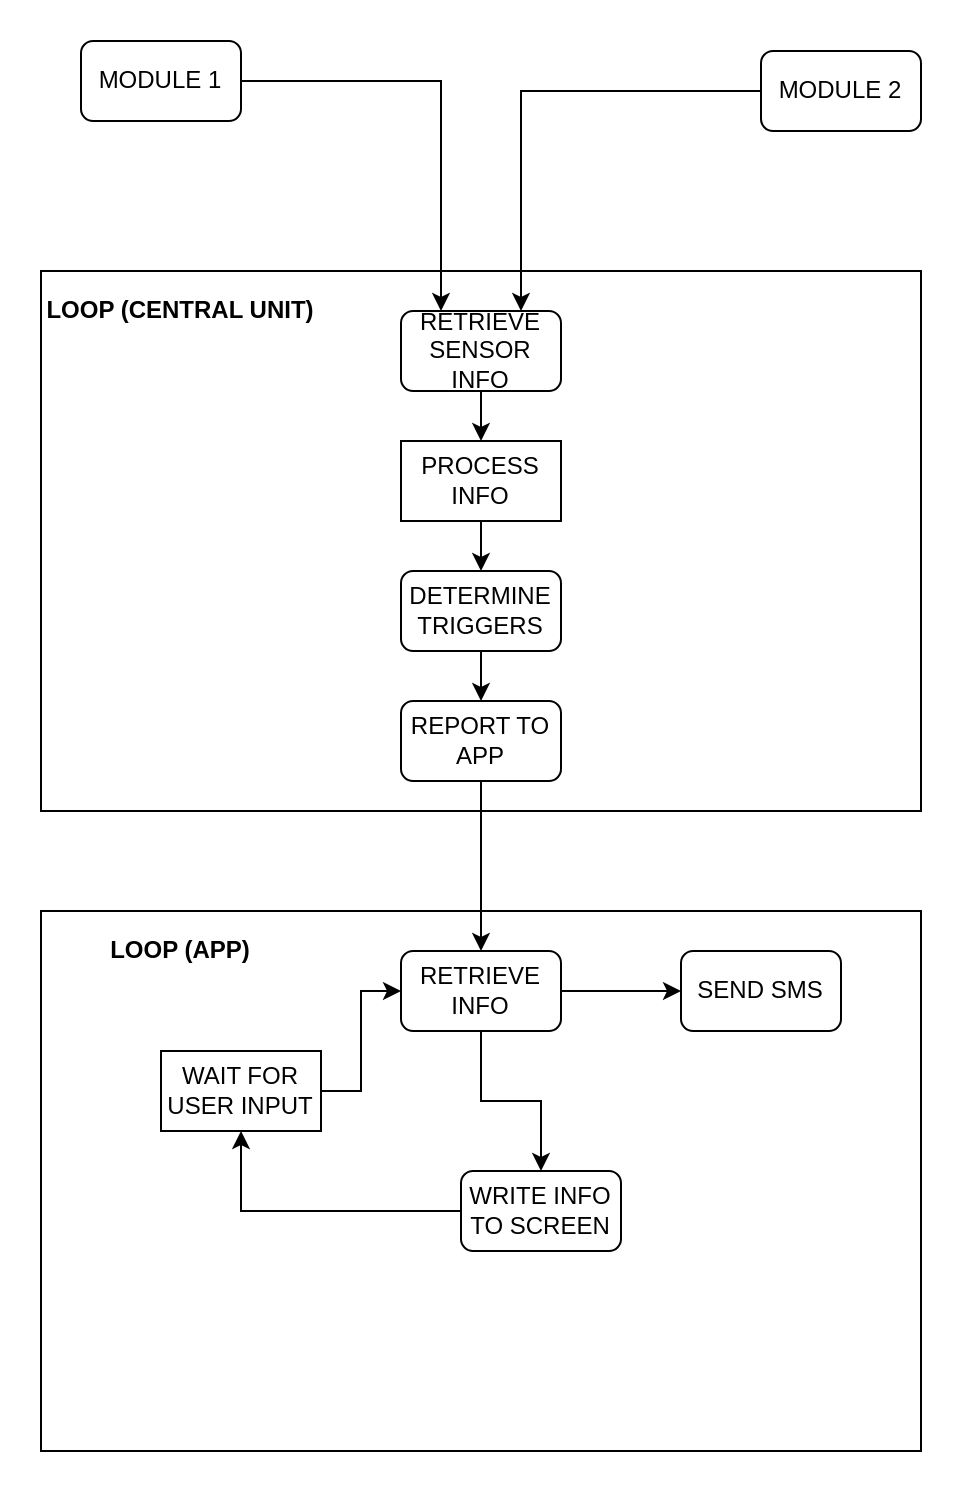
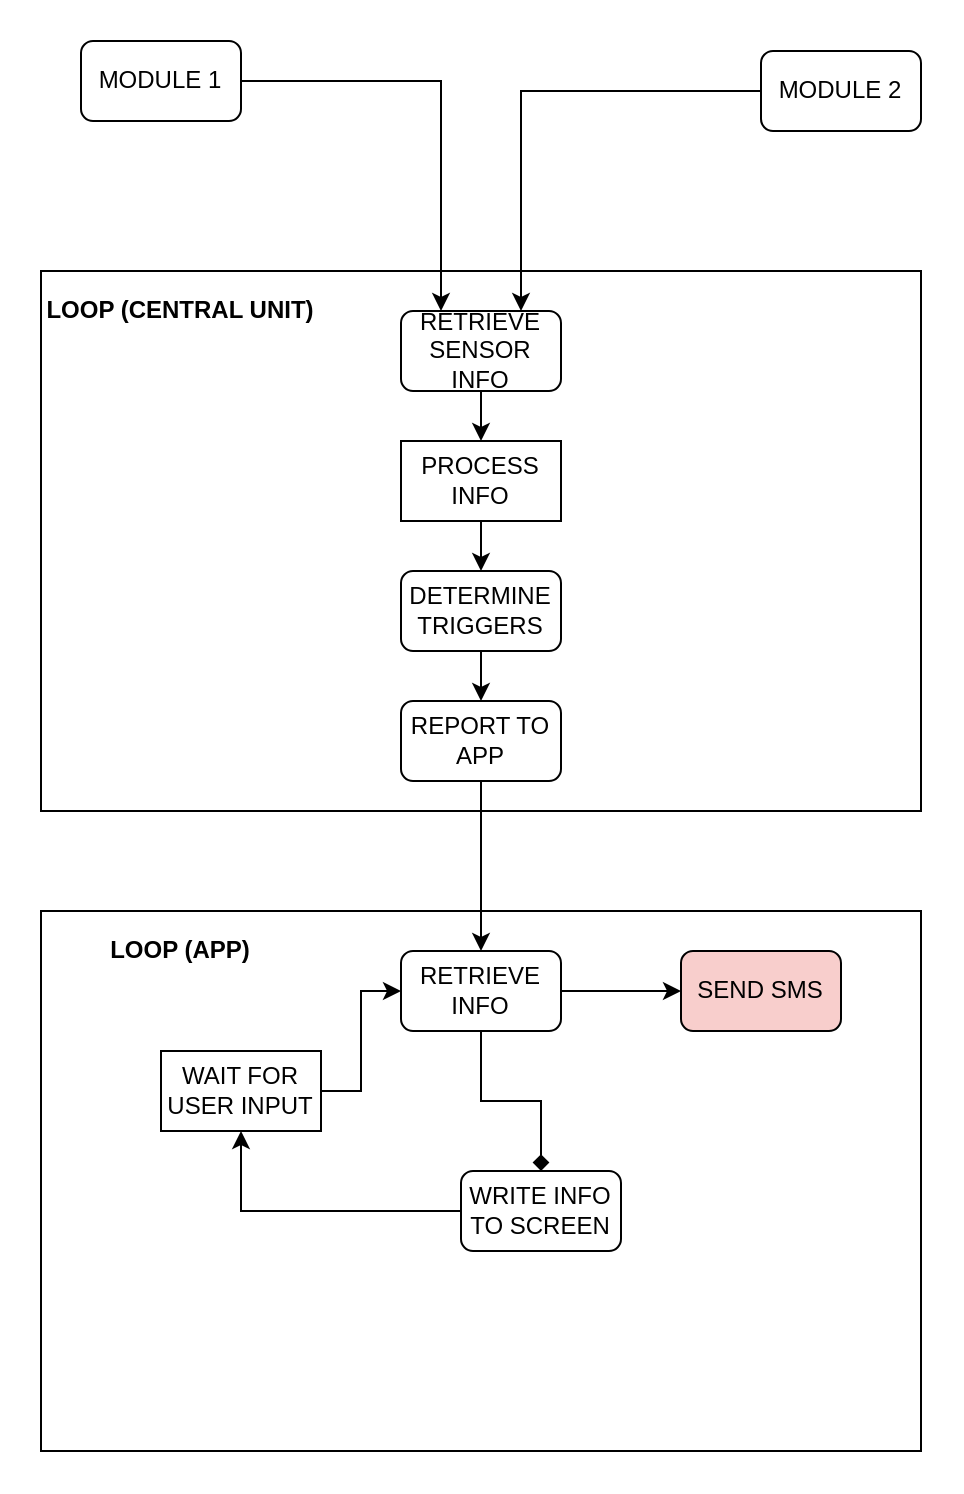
node "SEND SMS": fillcolor #ffffff -> #f8cecc
edge "RETRIEVE INFO" -> "WRITE INFO TO SCREEN": arrowhead classic -> diamond
